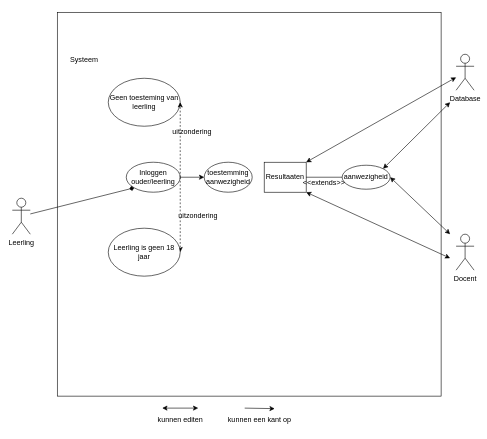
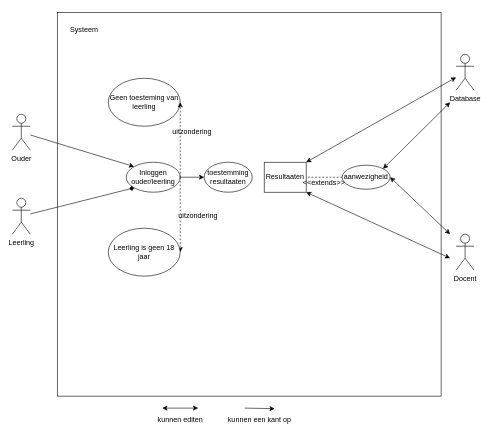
node "Systeem": moved (84, 60) -> (84, 30)
node "Ouder": added
edge "Ouder" -> "Inloggen ouder/leerling": added
node "toestemming aanwezigheid": label "toestemming aanwezigheid" -> "toestemming resultaaten"
edge "Resultaaten" -- "aanwezigheid": style solid -> dashed
